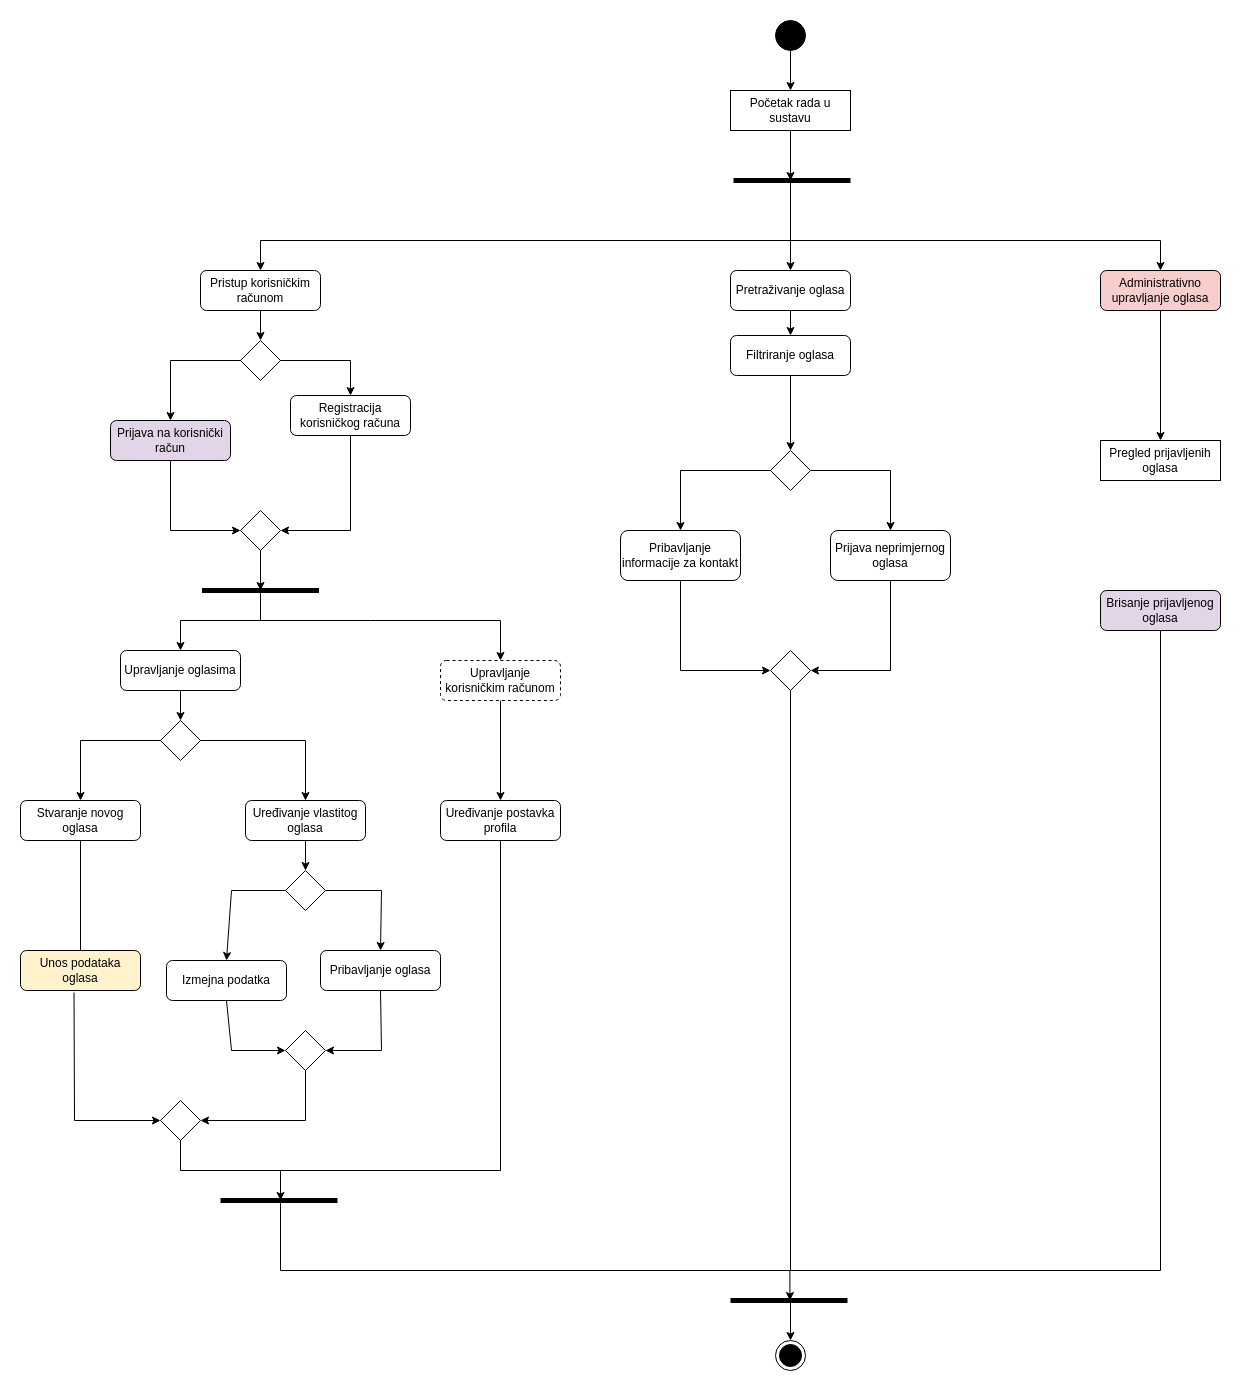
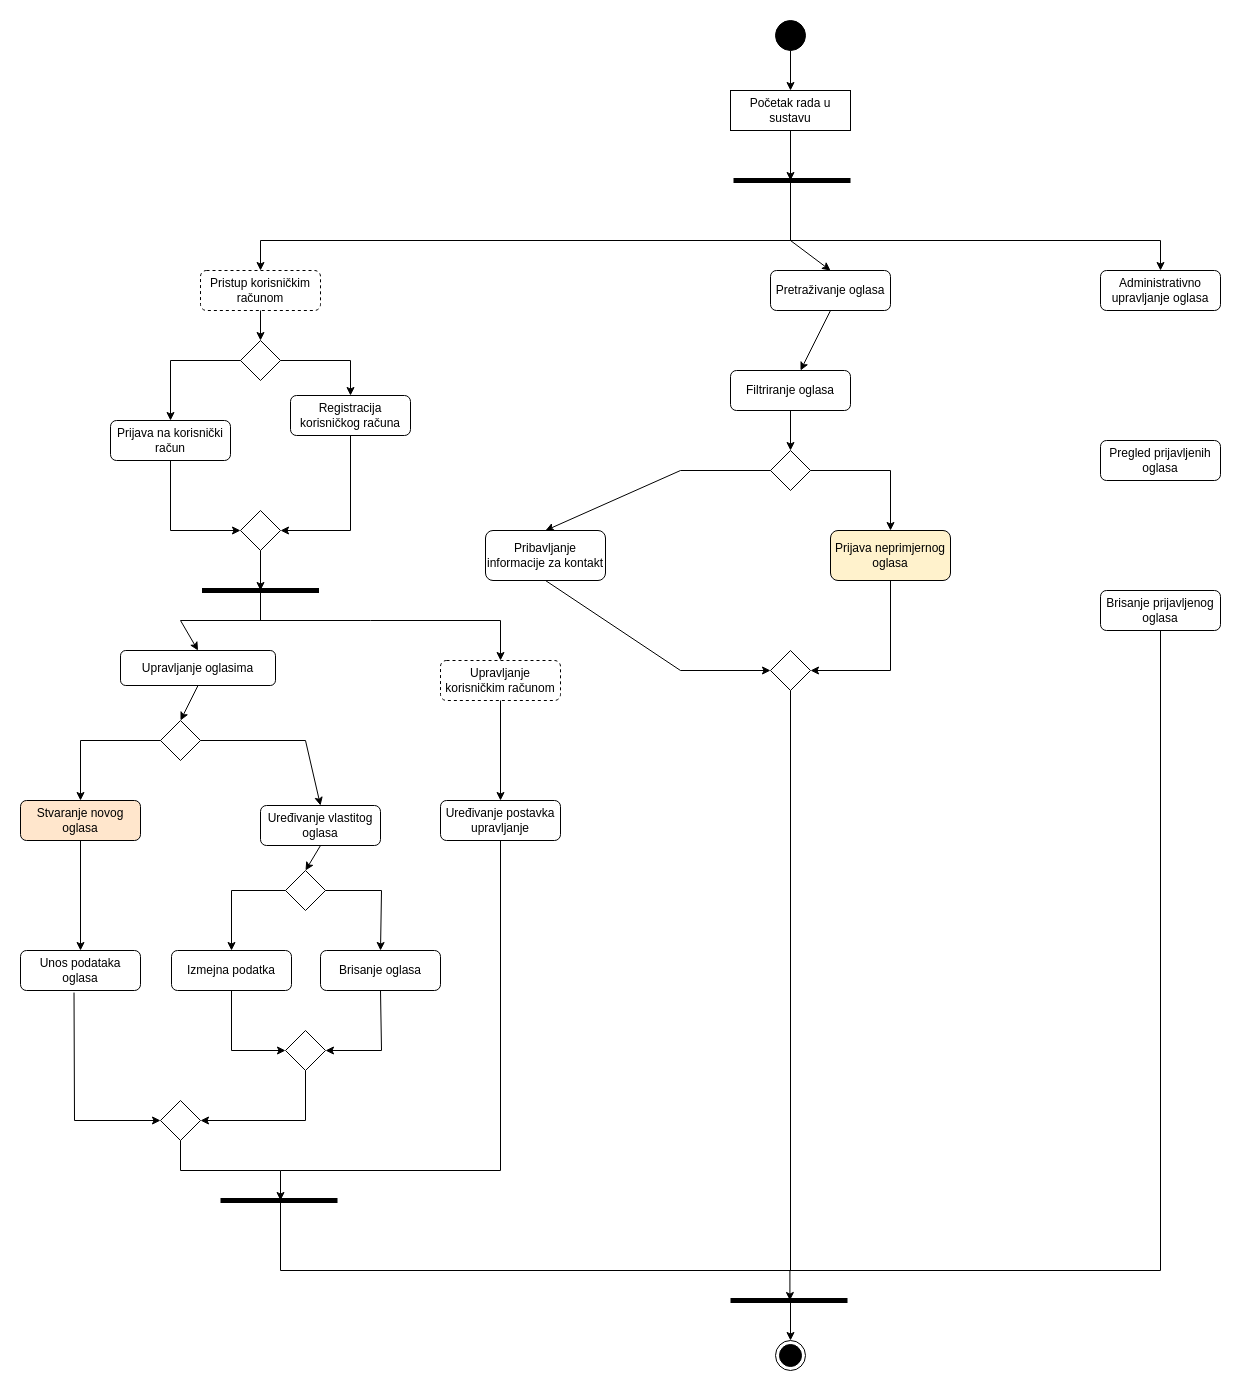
node "Pristup korisničkim računom": style solid -> dashed
node "Pretraživanje oglasa": moved (791, 291) -> (831, 291)
node "Administrativno upravljanje oglasa": fillcolor #f8cecc -> #ffffff
node "Filtriranje oglasa": moved (791, 356) -> (791, 391)
edge "Administrativno upravljanje oglasa" -> "Pregled prijavljenih oglasa": removed
node "Prijava na korisnički račun": fillcolor #e1d5e7 -> #ffffff
node "Pregled prijavljenih oglasa": shape rectangle -> rounded rectangle
node "Pribavljanje informacije za kontakt": moved (681, 556) -> (546, 556)
node "Prijava neprimjernog oglasa": fillcolor #ffffff -> #fff2cc
node "Brisanje prijavljenog oglasa": fillcolor #e1d5e7 -> #ffffff
node "Upravljanje oglasima": size 120x40 -> 155x35
node "Stvaranje novog oglasa": fillcolor #ffffff -> #ffe6cc
node "Uređivanje vlastitog oglasa": moved (306, 821) -> (321, 826)
node "Uređivanje postavka profila": label "Uređivanje postavka profila" -> "Uređivanje postavka upravljanje"
edge "Stvaranje novog oglasa" -- "Unos podataka oglasa": arrowhead none -> classic
node "Unos podataka oglasa": fillcolor #fff2cc -> #ffffff
node "Pribavljanje oglasa": label "Pribavljanje oglasa" -> "Brisanje oglasa"
node "Izmejna podatka": moved (227, 981) -> (232, 971)
